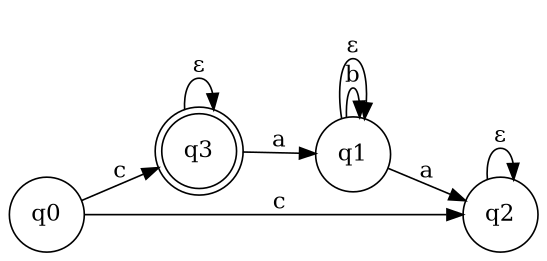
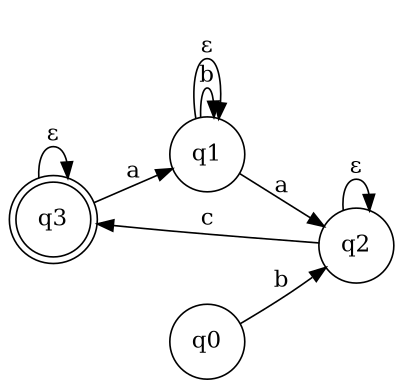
edge "q0" -> "q3": now "q2" -> "q3"
edge "q0" -> "q2": label "c" -> "b"
